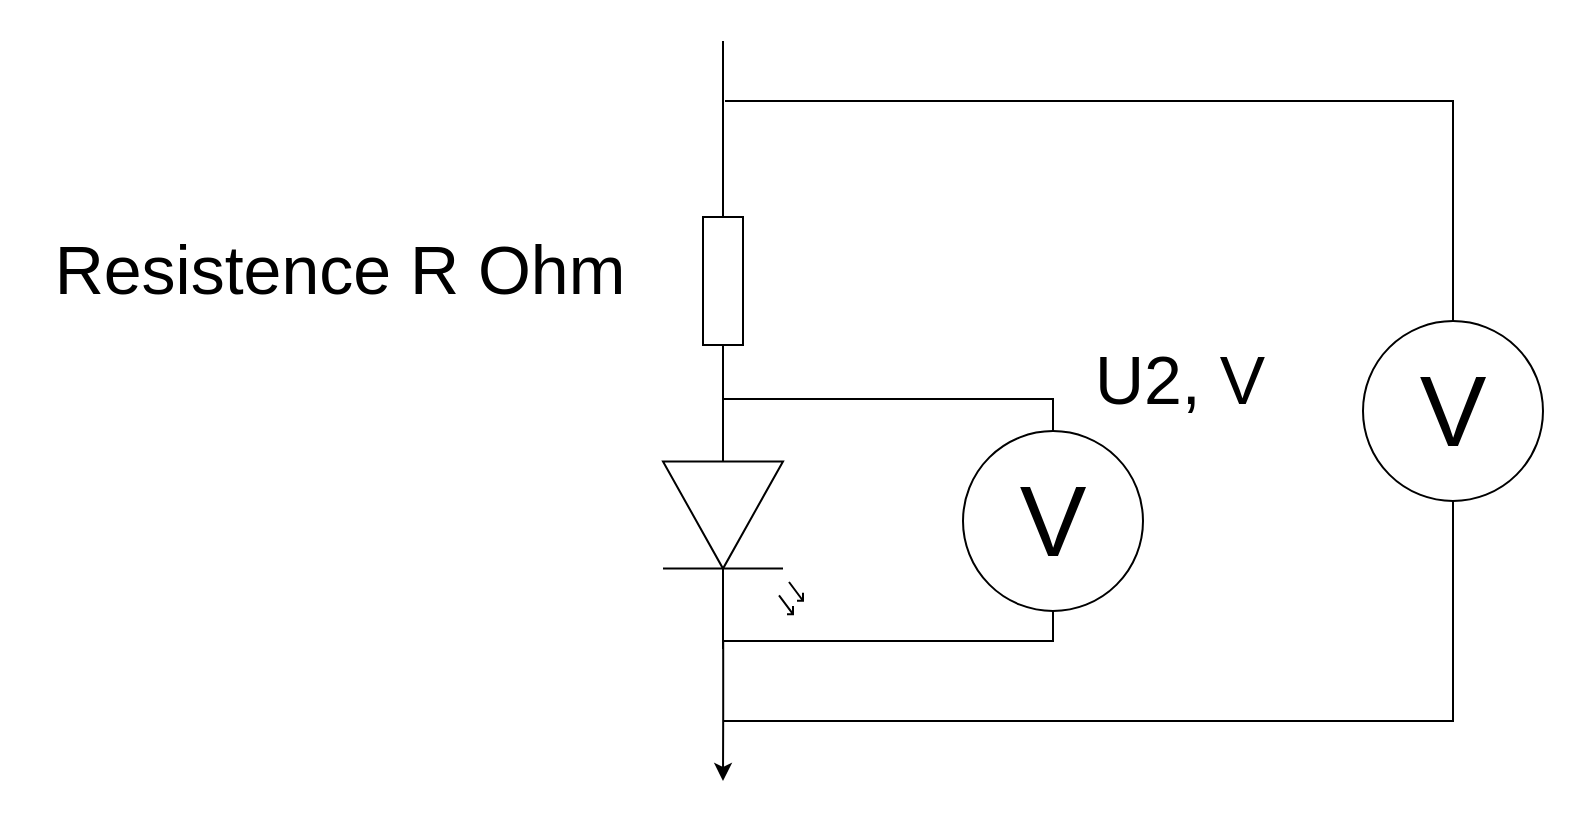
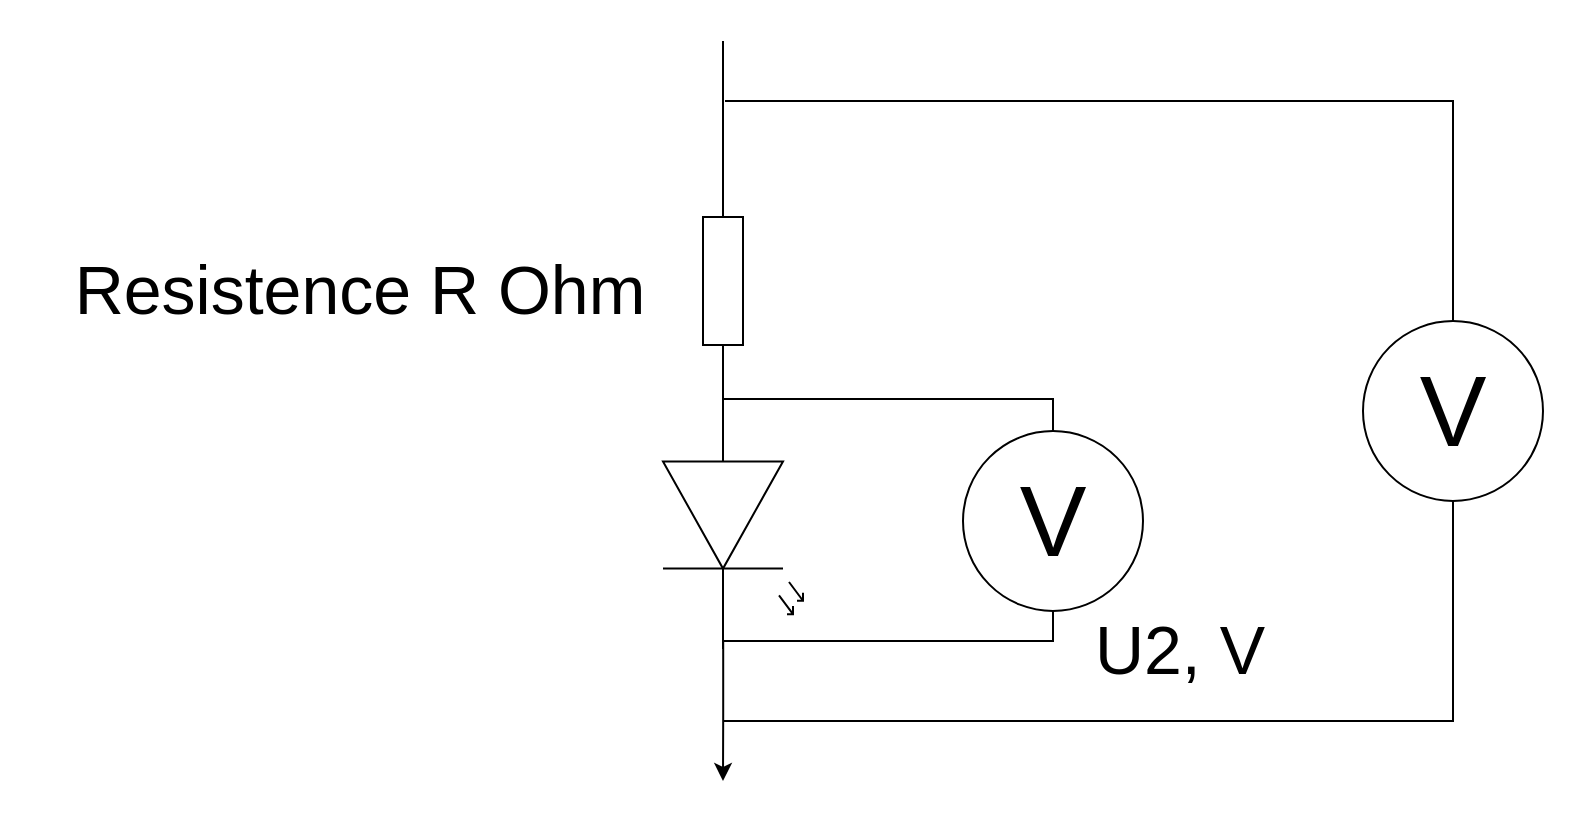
node "Resistence R Ohm": moved (341, 271) -> (361, 291)
node "U2, V": moved (1181, 381) -> (1181, 651)
